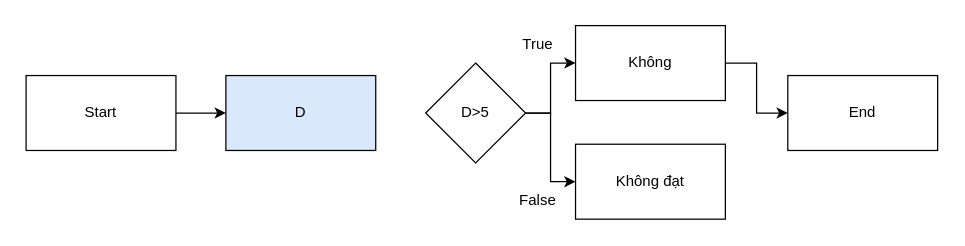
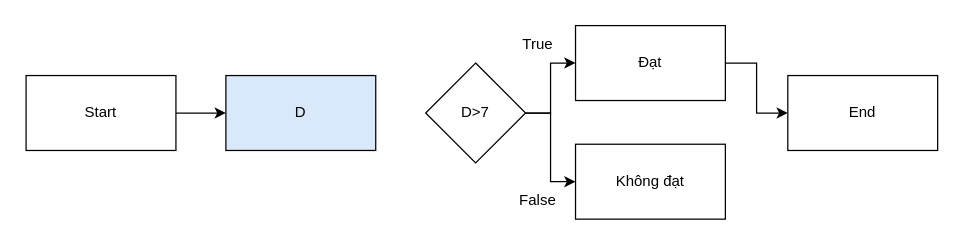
node "Không": label "Không" -> "Đạt"
node "D>5": label "D>5" -> "D>7"
